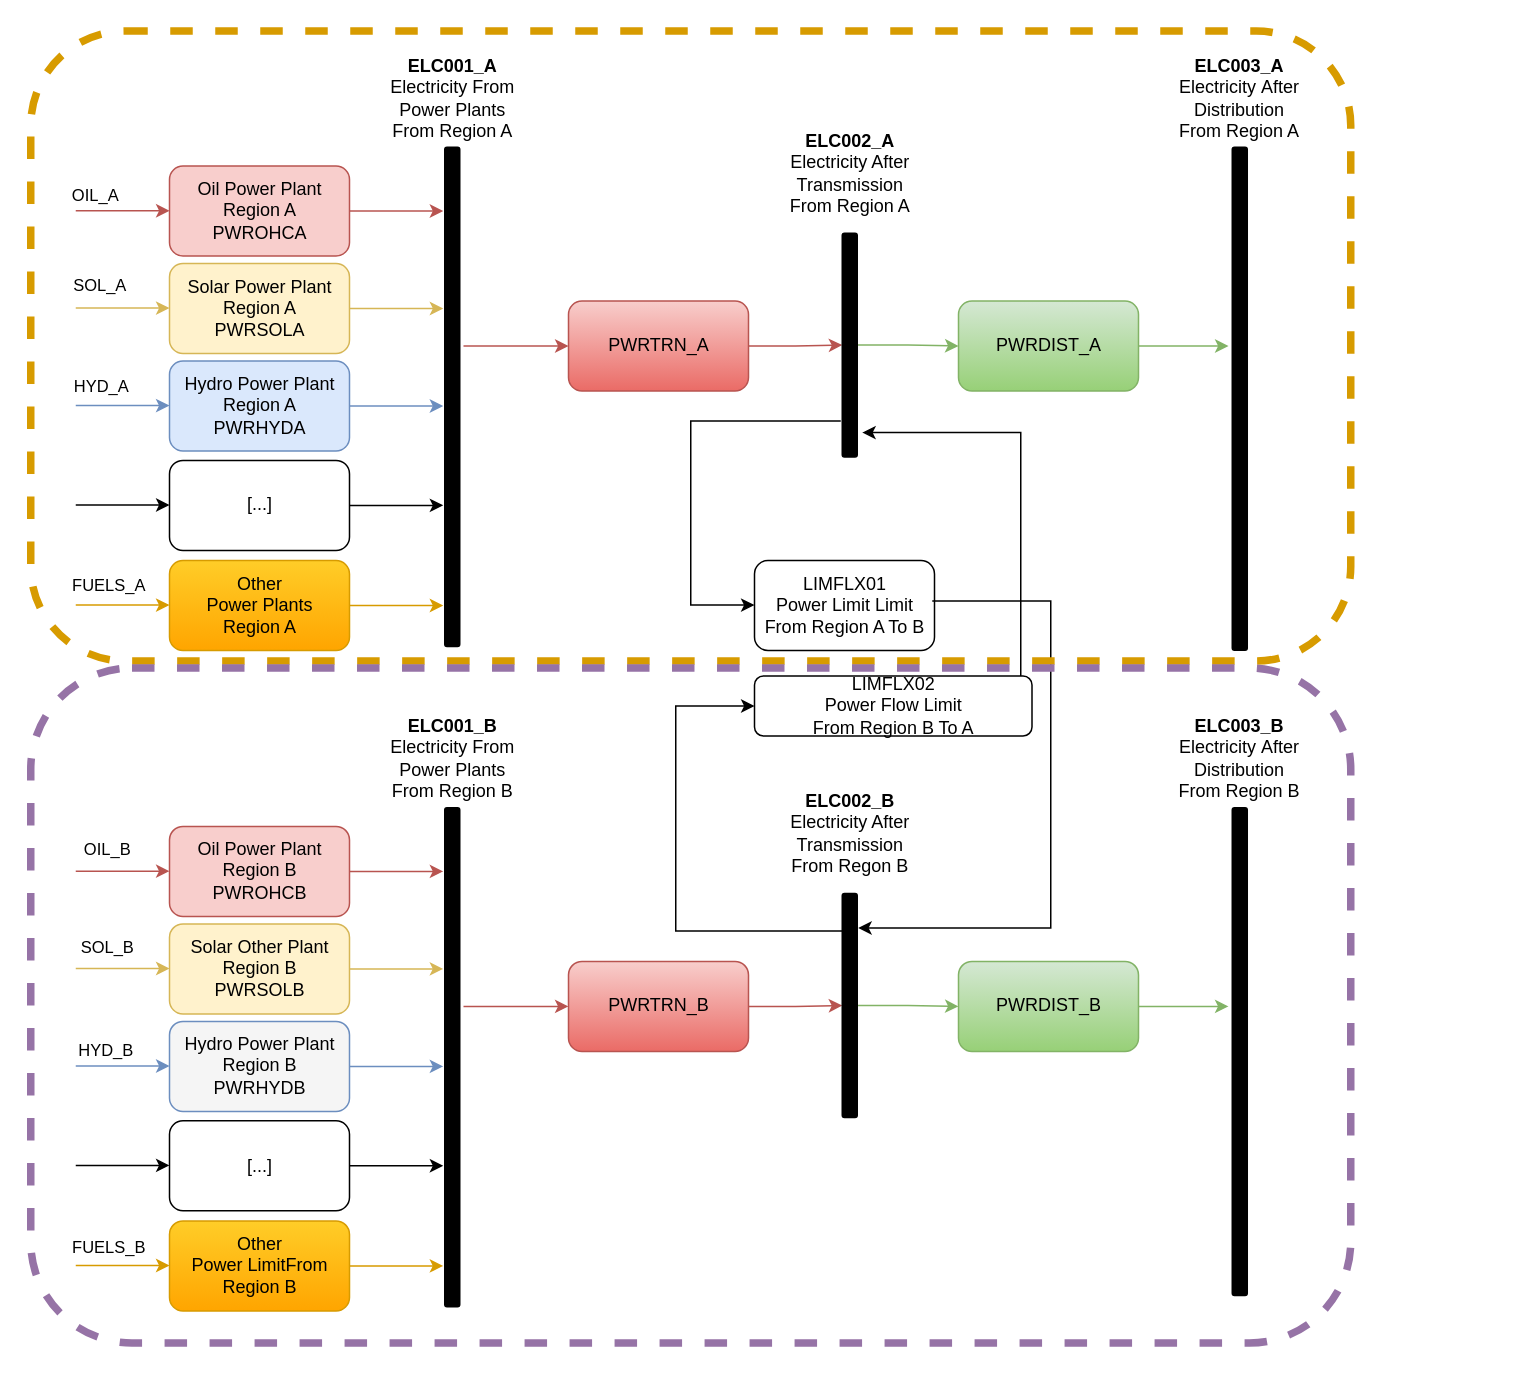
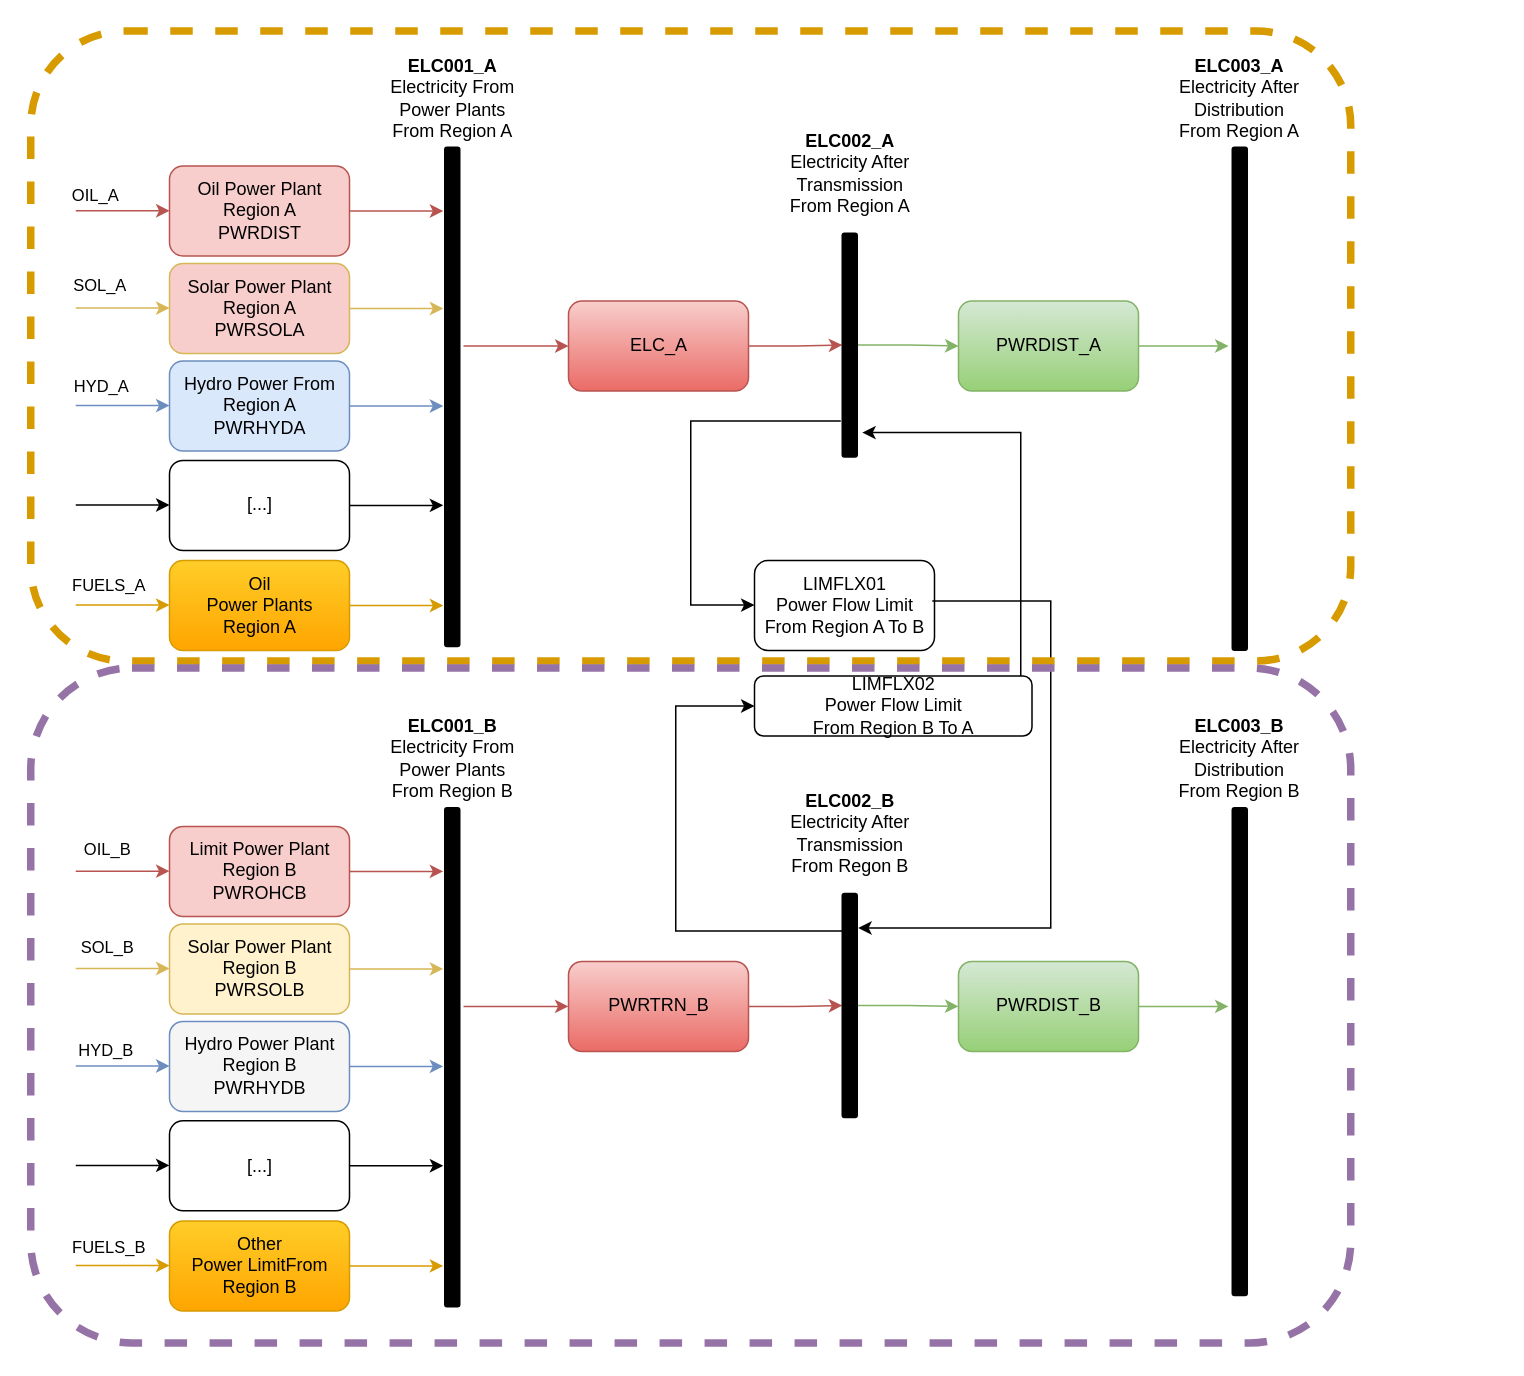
node "Oil Power Plant Region A PWROHCA": label "Oil Power Plant Region A PWROHCA" -> "Oil Power Plant Region A PWRDIST"
node "Solar Power Plant Region A PWRSOLA": fillcolor #fff2cc -> #f8cecc
node "PWRTRN_A": label "PWRTRN_A" -> "ELC_A"
node "Hydro Power Plant Region A PWRHYDA": label "Hydro Power Plant Region A PWRHYDA" -> "Hydro Power From Region A PWRHYDA"
node "Other Power Plants Region A": label "Other Power Plants Region A" -> "Oil Power Plants Region A"
node "LIMFLX01Power Limit LimitFrom Region A To B": label "LIMFLX01Power Limit LimitFrom Region A To B" -> "LIMFLX01Power Flow LimitFrom Region A To B"
node "Oil Power Plant Region B PWROHCB": label "Oil Power Plant Region B PWROHCB" -> "Limit Power Plant Region B PWROHCB"
node "Solar Other Plant Region B PWRSOLB": label "Solar Other Plant Region B PWRSOLB" -> "Solar Power Plant Region B PWRSOLB"
